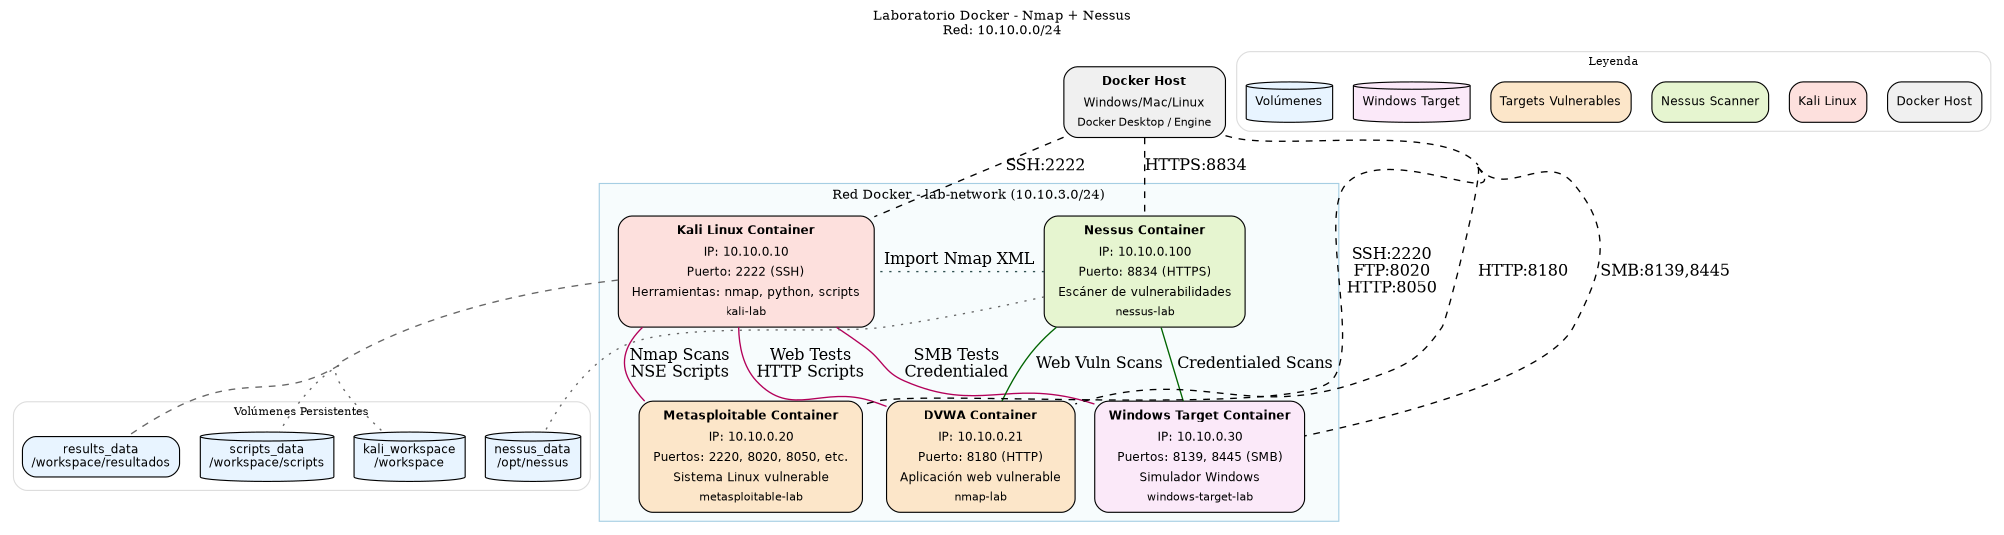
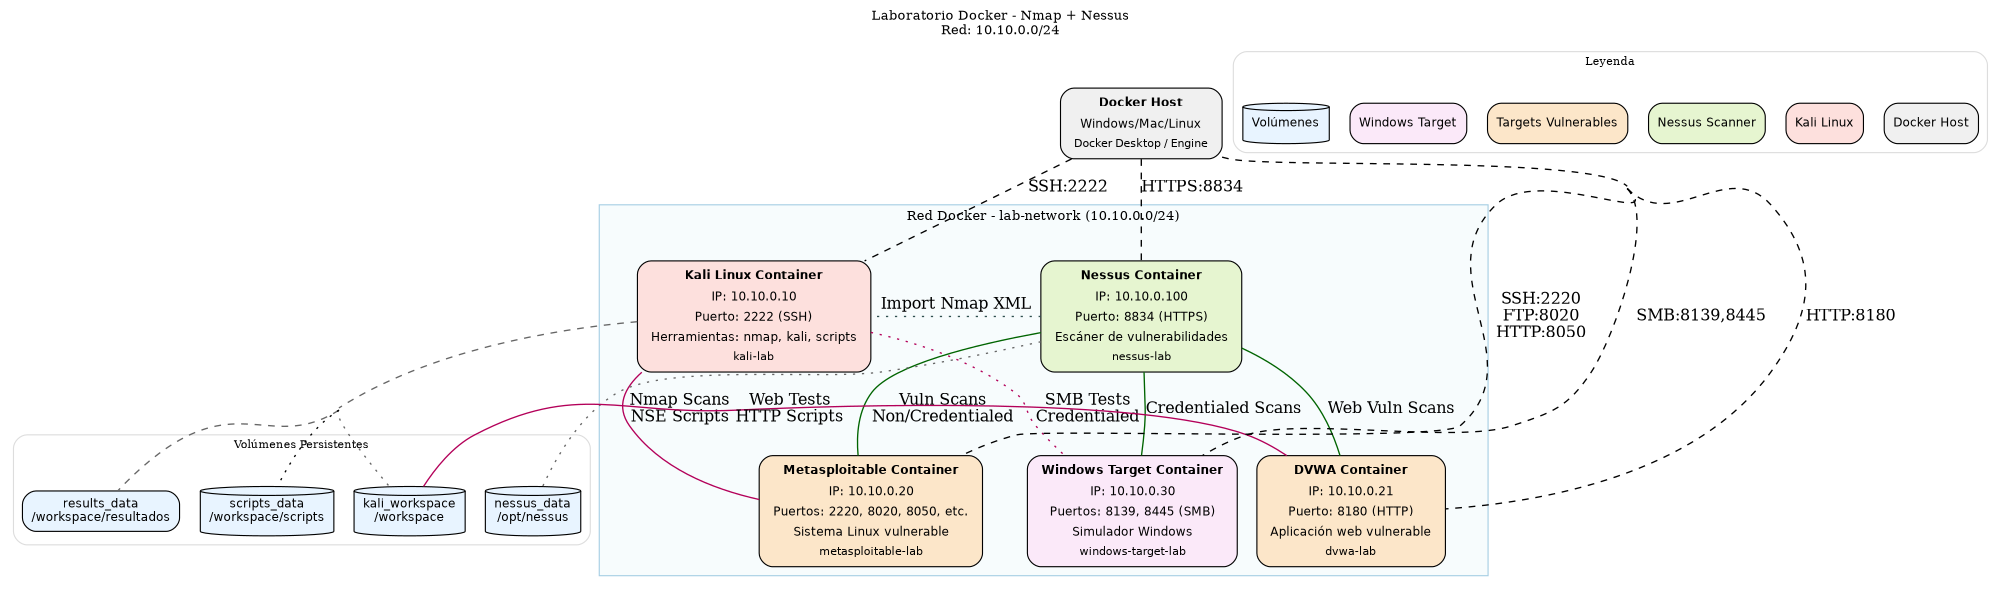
node "Windows Target": shape cylinder -> box
cluster "Red Docker - lab-network (10.10.3.0/24)": label "Red Docker - lab-network (10.10.3.0/24)" -> "Red Docker - lab-network (10.10.0.0/24)"
node "Kali Linux Container": text "Herramientas: nmap, python, scripts" -> "Herramientas: nmap, kali, scripts"
edge "Nessus Container" -- "Metasploitable Container": added, label "Vuln Scans Non/Credentialed"
edge "Kali Linux Container" -- "scripts_data /workspace/scripts": color #666666 -> black
edge "Kali Linux Container" -- "Windows Target Container": style solid -> dotted
edge "Kali Linux Container" -- "DVWA Container": now "kali_workspace /workspace" -- "DVWA Container"
node "DVWA Container": text "nmap-lab" -> "dvwa-lab"
